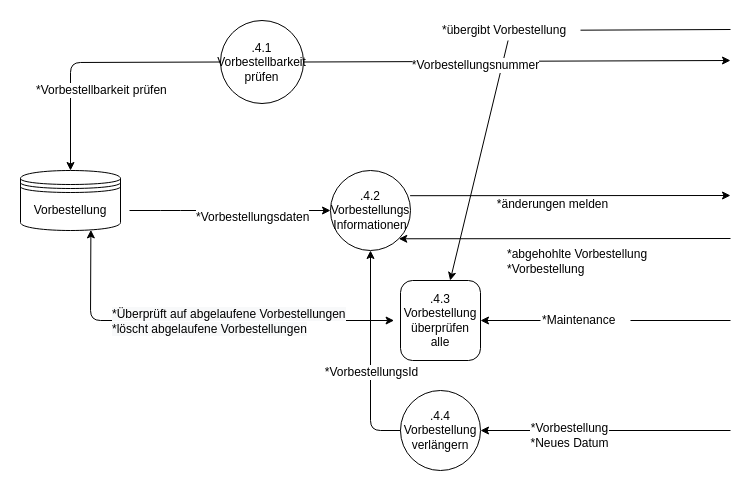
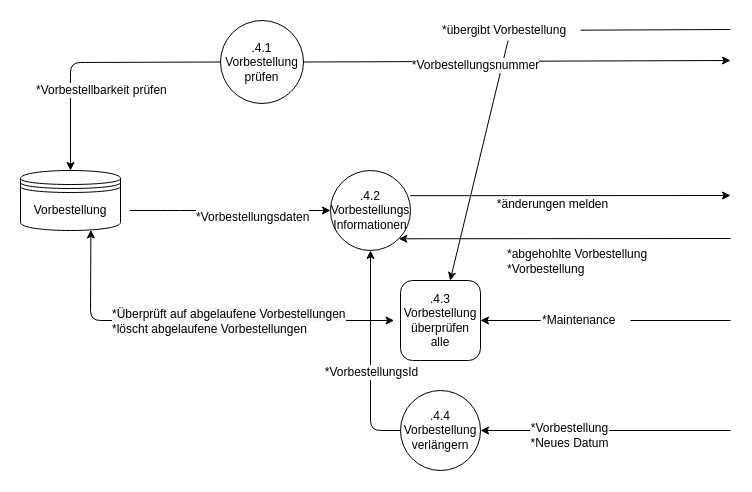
node ".4.1 Vorbestellbarkeit prüfen": label ".4.1 Vorbestellbarkeit prüfen" -> ".4.1 Vorbestellung prüfen"
